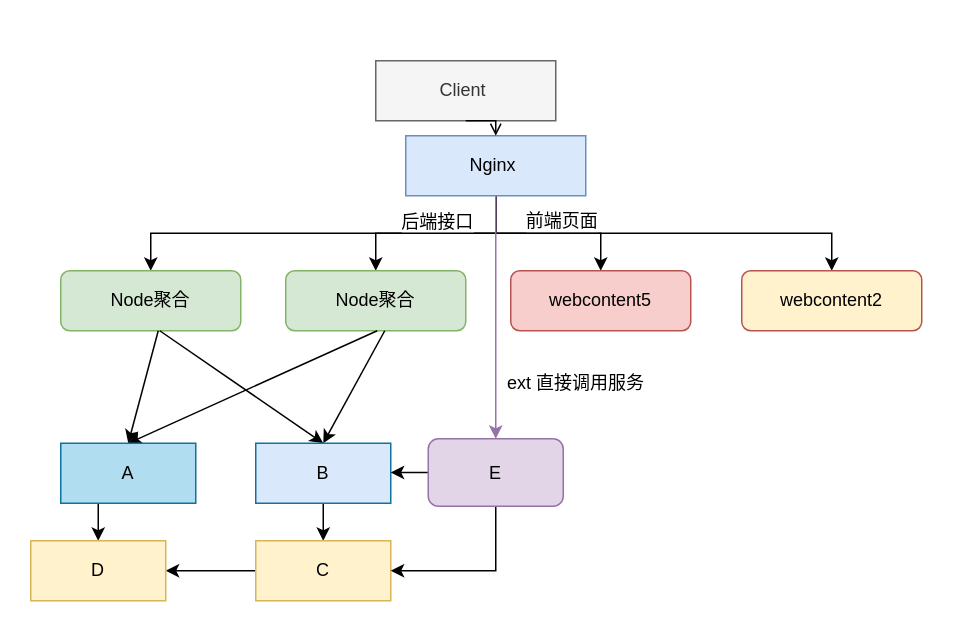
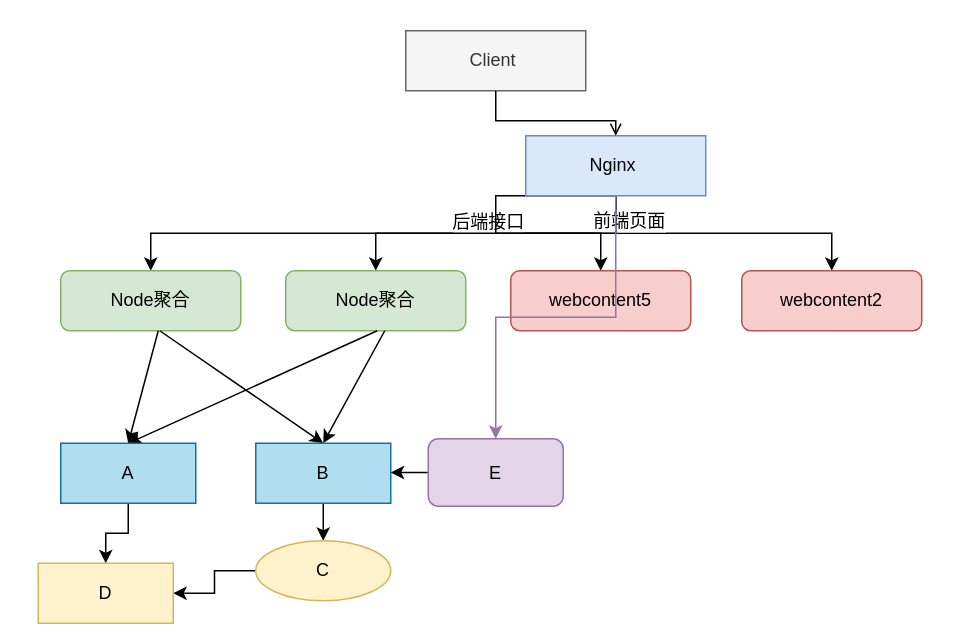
node "Client": moved (466, 91) -> (496, 61)
node "Nginx": moved (496, 166) -> (616, 166)
node "webcontent2": fillcolor #fff2cc -> #f8cecc
node "ext 直接调用服务": removed
node "B": fillcolor #dae8fc -> #b1ddf0
node "D": moved (98, 571) -> (106, 593)
node "C": shape rectangle -> ellipse
edge "E" -> "C": removed
